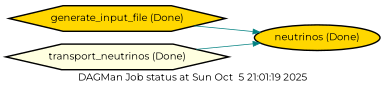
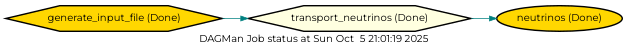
edge "generate_input_file (Done)" -> "neutrinos (Done)": now "generate_input_file (Done)" -> "transport_neutrinos (Done)"
